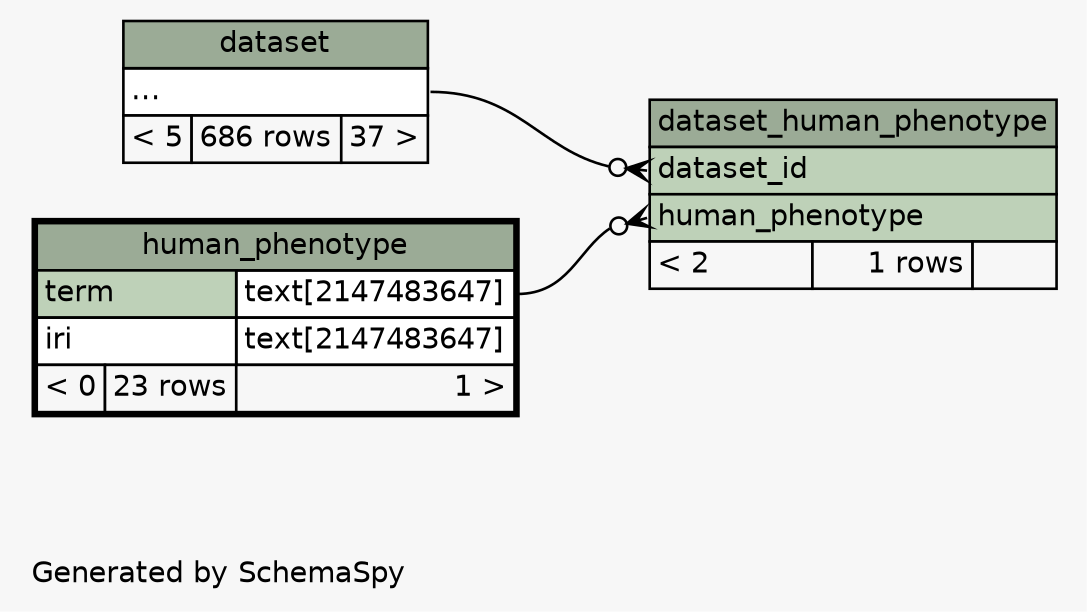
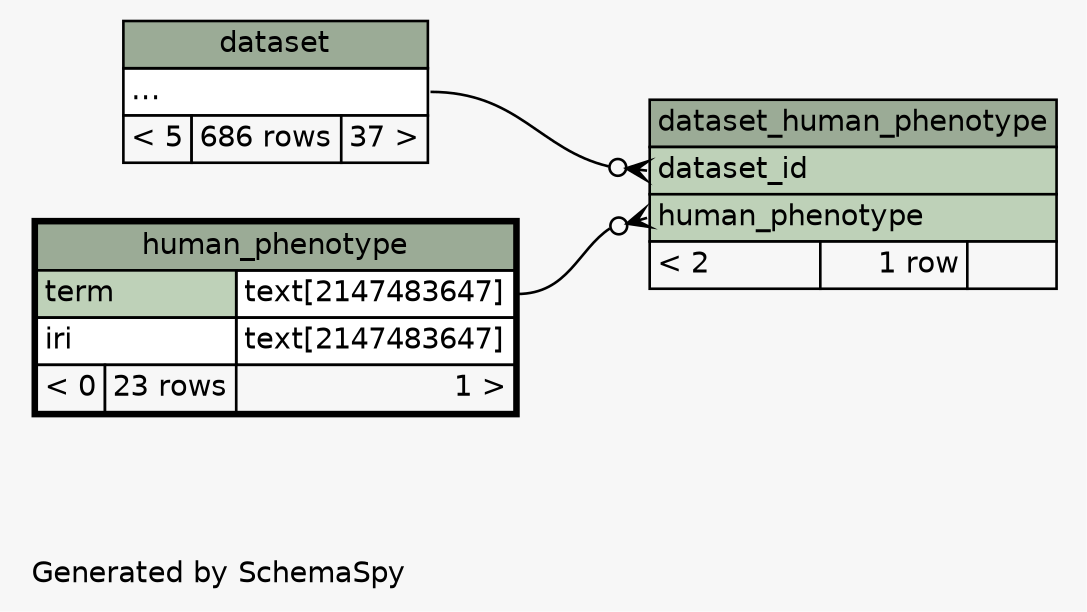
node "dataset_human_phenotype": text "1 rows" -> "1 row"
